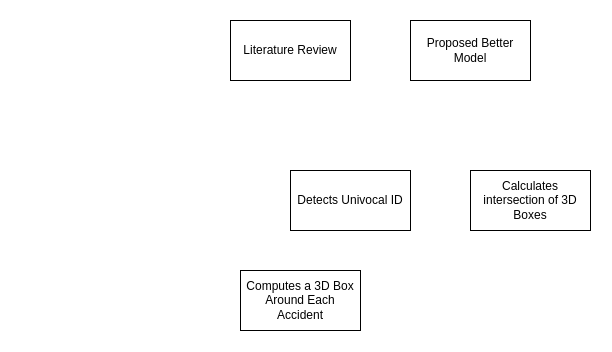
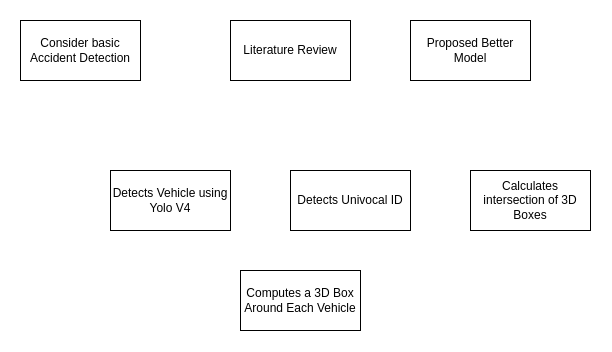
node "Consider basic Accident Detection": added
node "Detects Vehicle using Yolo V4": added
node "Computes a 3D Box Around Each Accident": label "Computes a 3D Box Around Each Accident" -> "Computes a 3D Box Around Each Vehicle"
